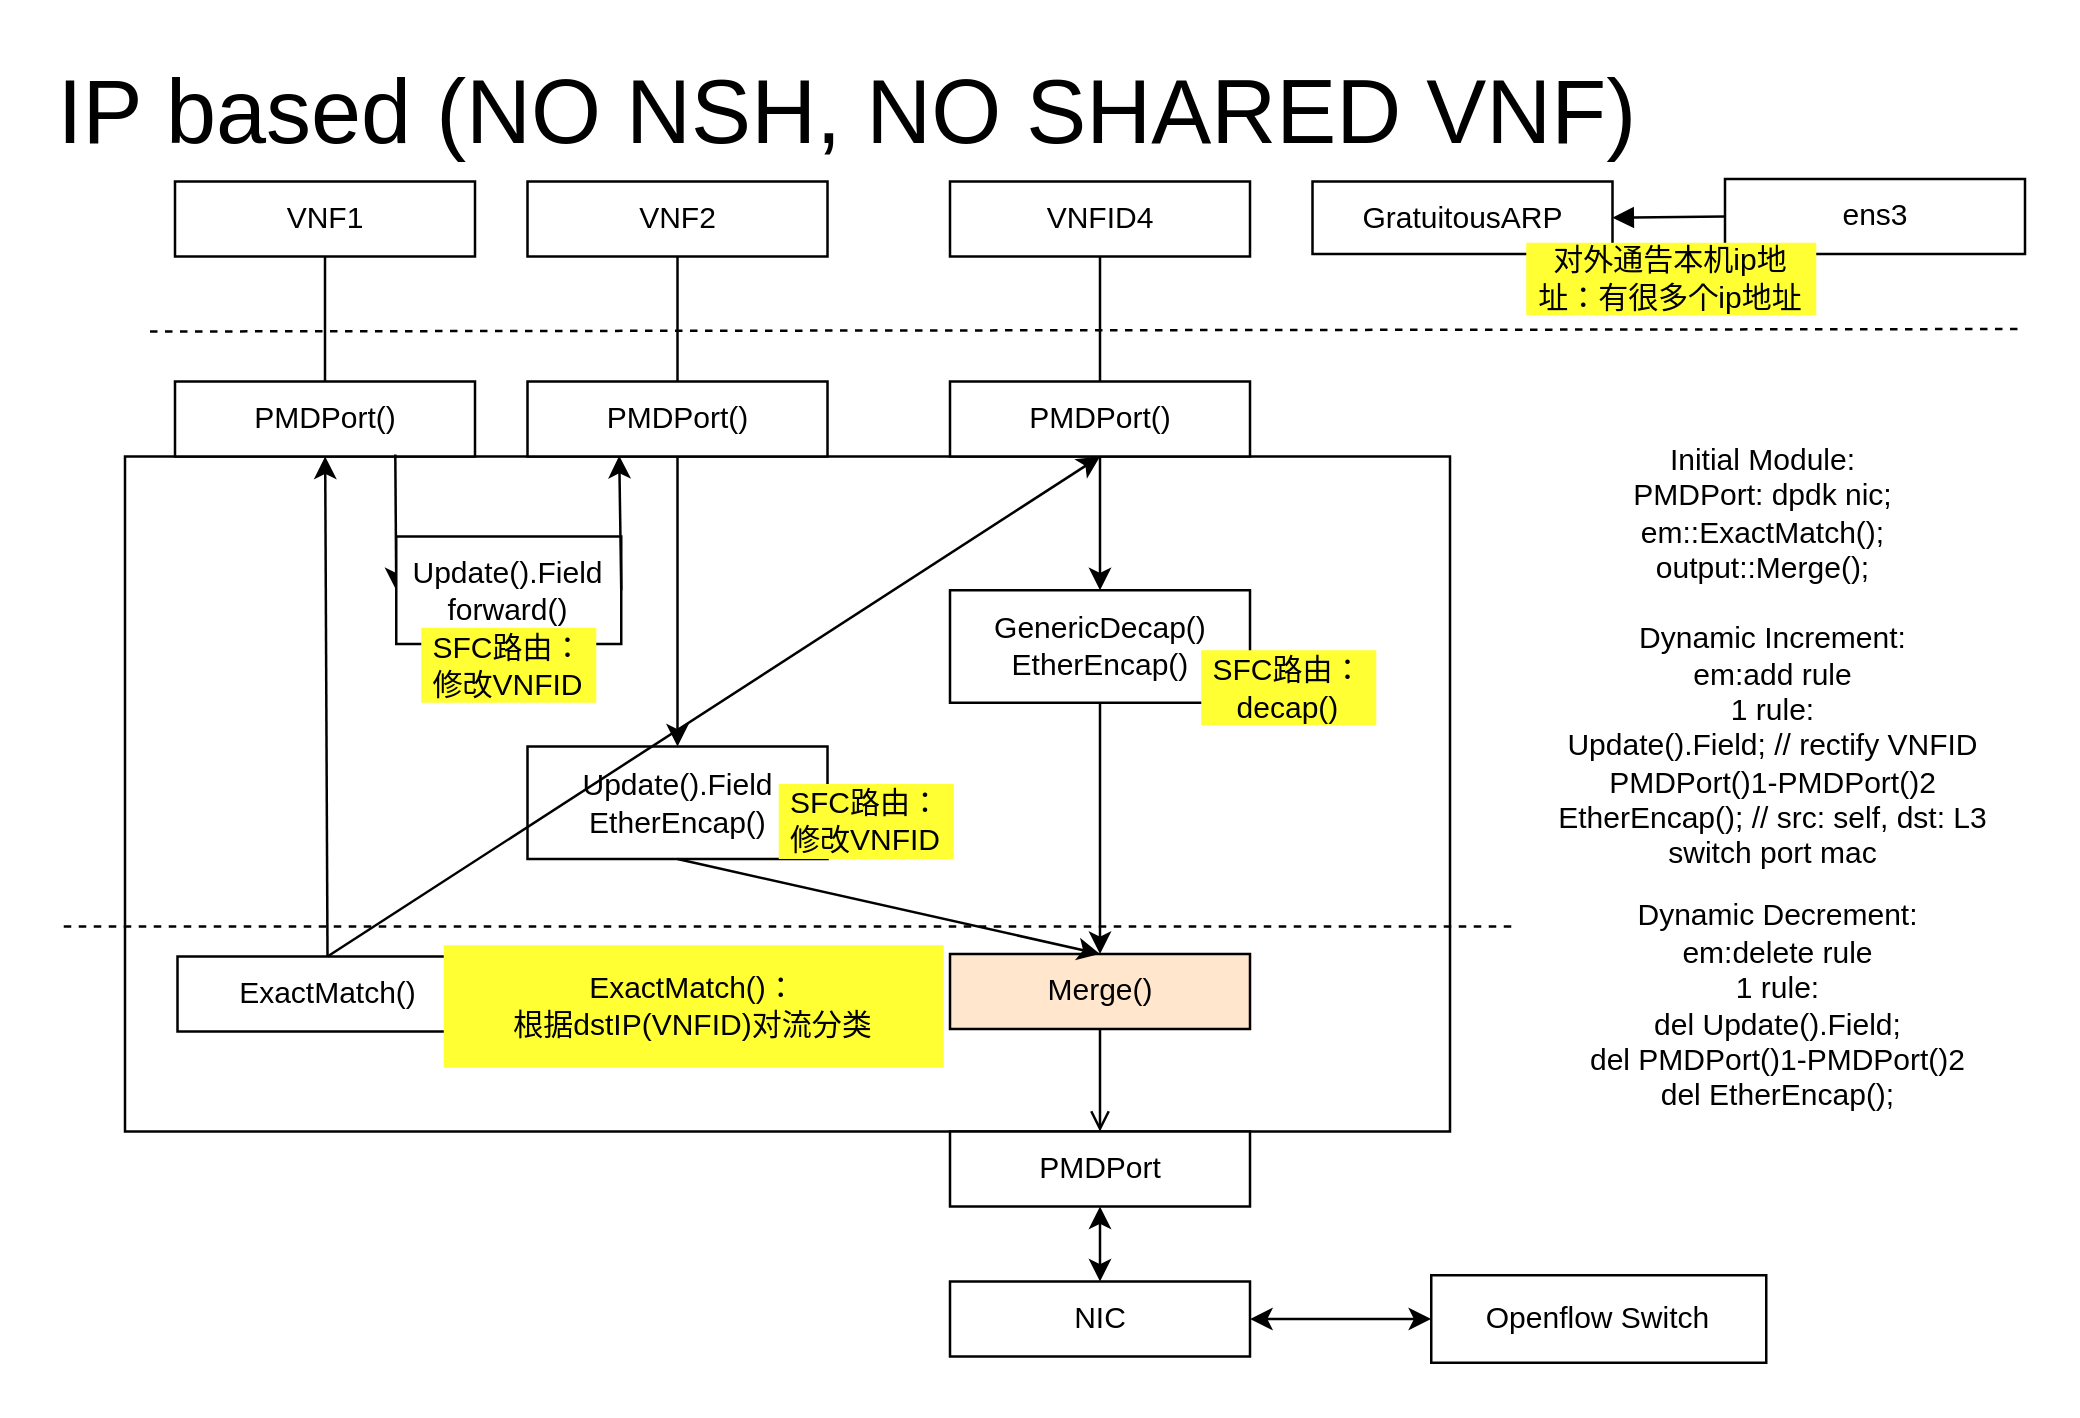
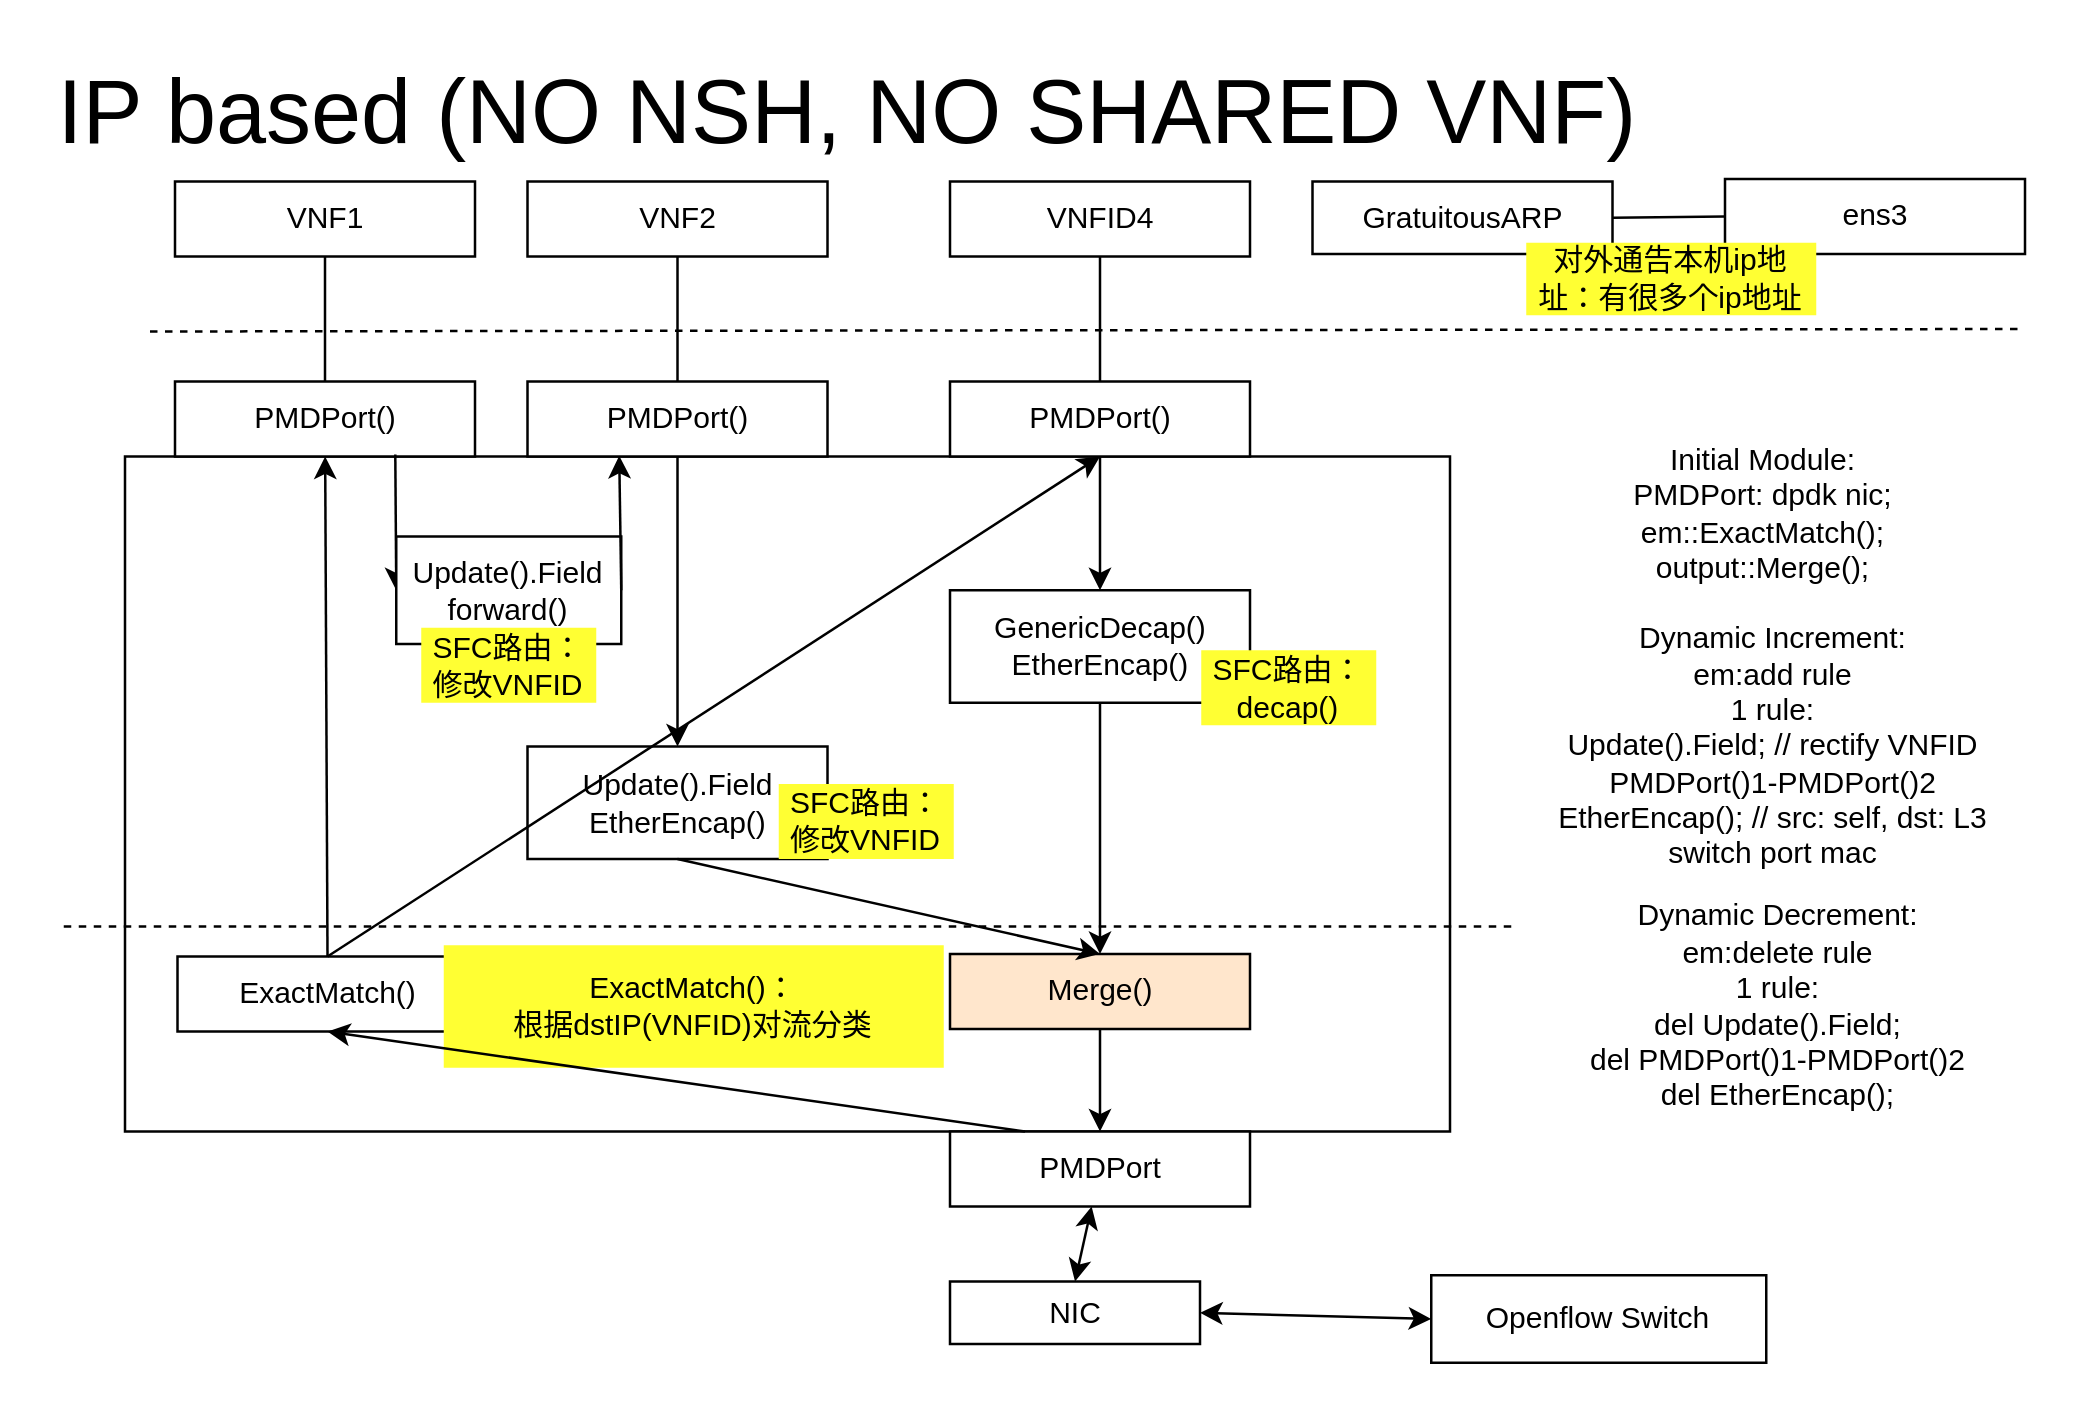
edge "ens3" -> "GratuitousARP": arrowhead block -> none
edge "PMDPort" -> "ExactMatch()": added
edge "Merge()" -> "PMDPort": arrowhead open -> classic
node "NIC": size 300x75 -> 250x63
